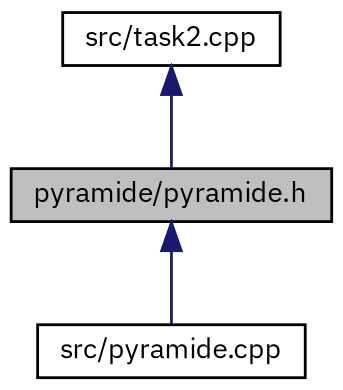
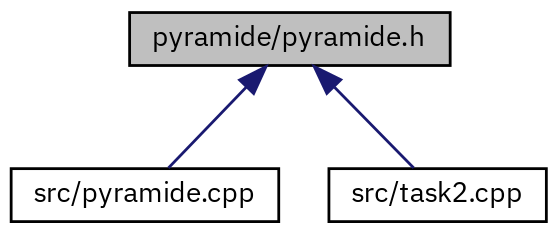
edge "pyramide/pyramide.h" -> "src/task2.cpp": reversed
